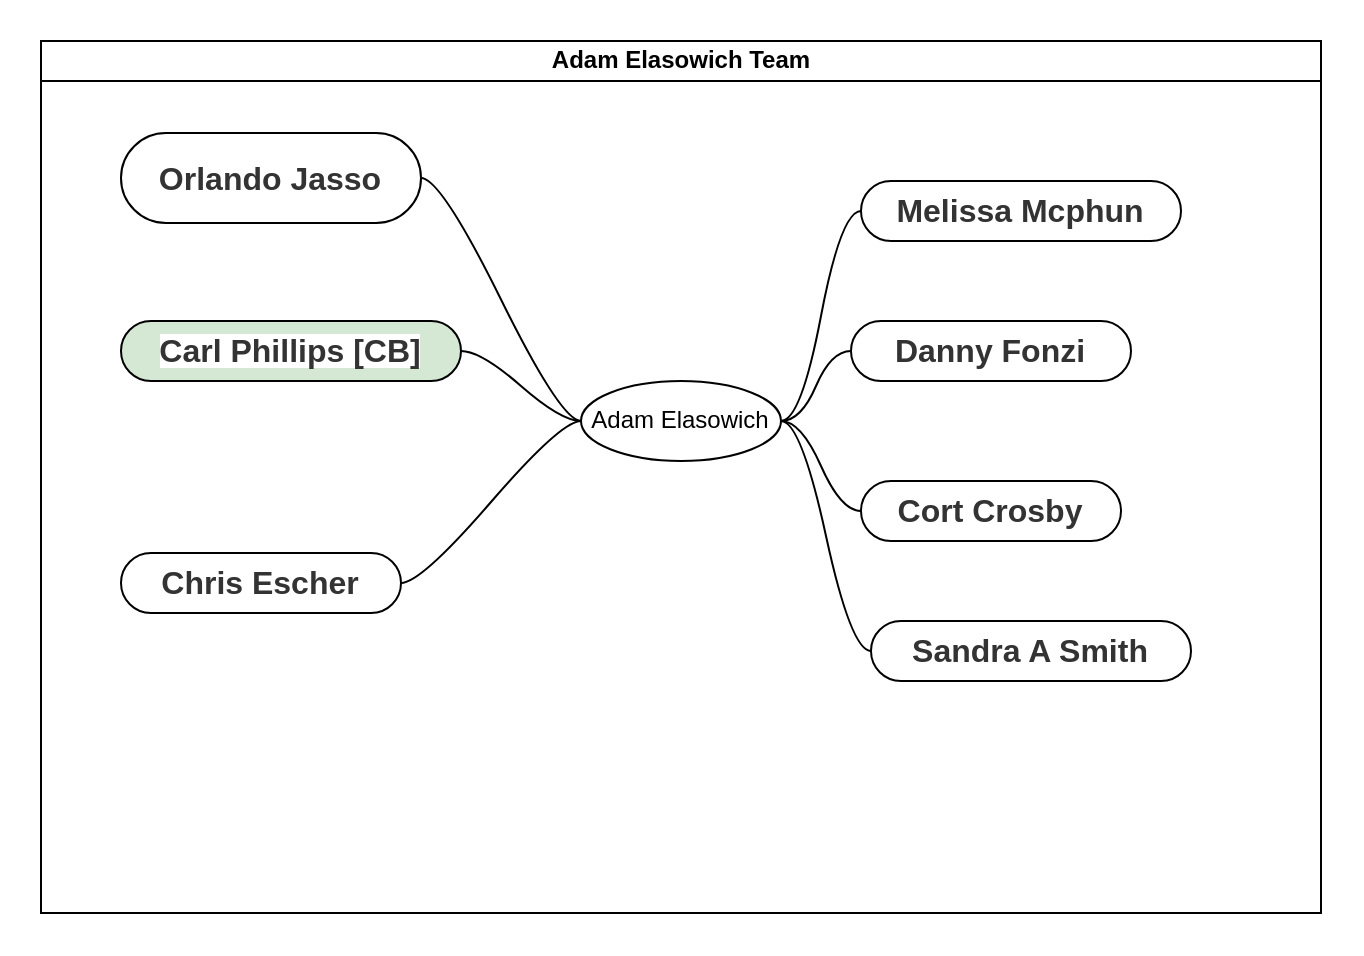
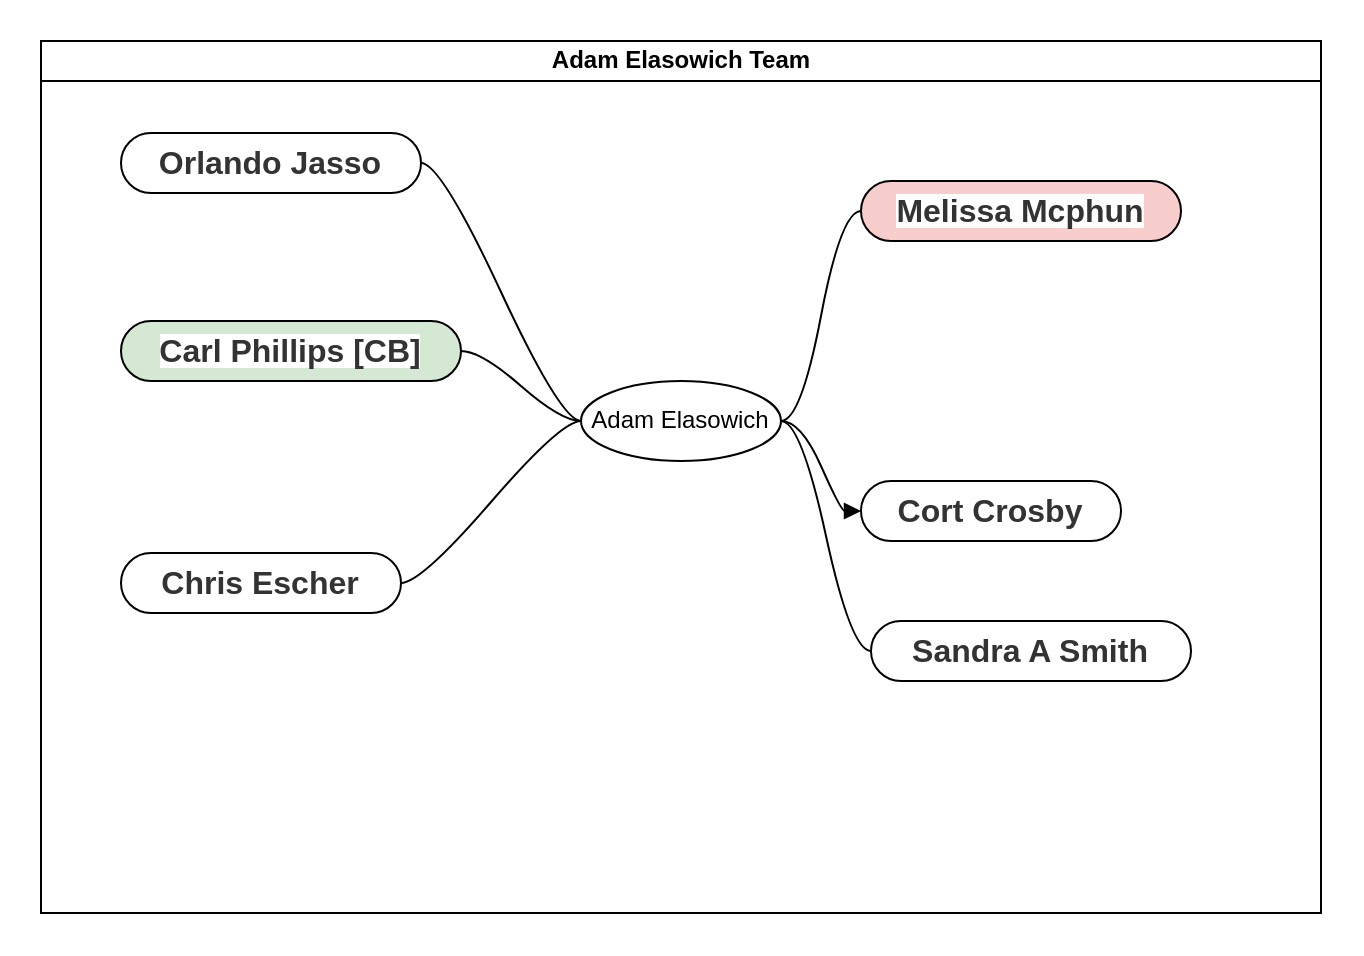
node "Orlando Jasso": size 300x90 -> 300x60
node "Melissa Mcphun": fillcolor #ffffff -> #f8cecc
node "Danny Fonzi": removed
edge "Danny Fonzi" -- "Adam Elasowich": removed
edge "Adam Elasowich" -- "Cort Crosby": arrowhead none -> block
